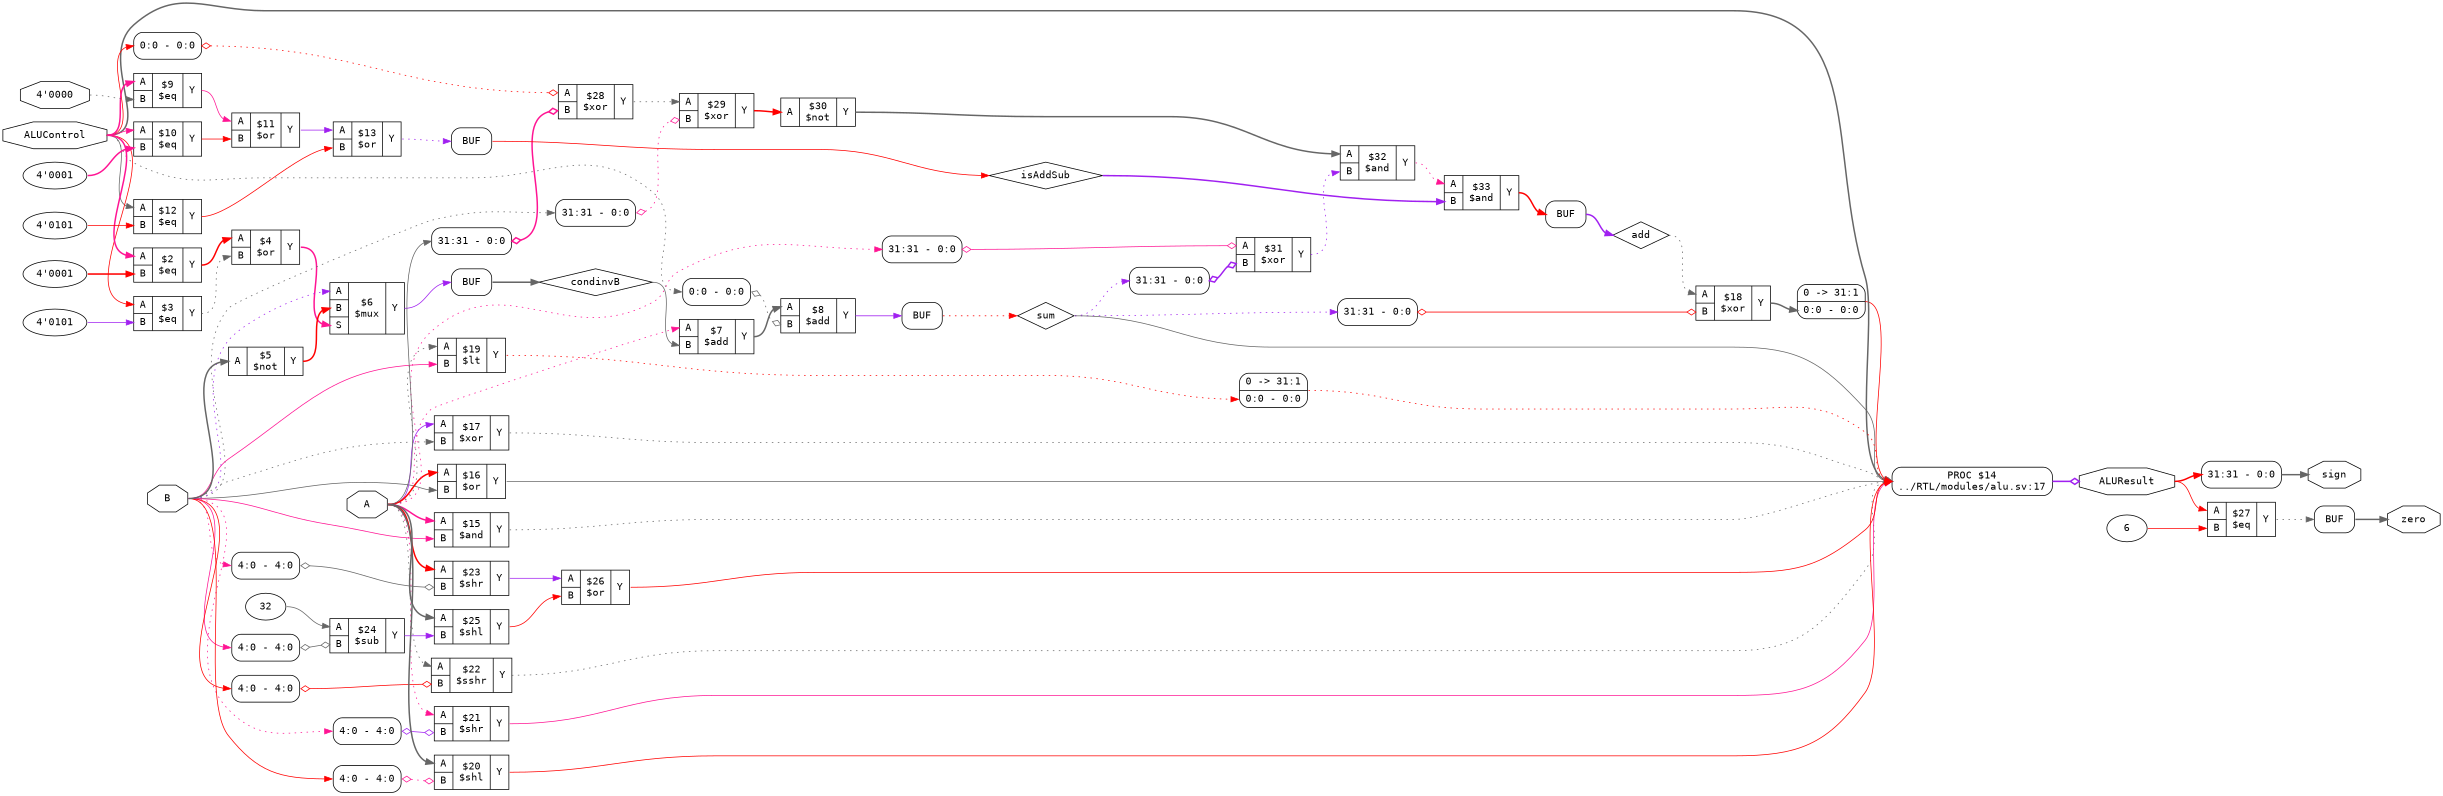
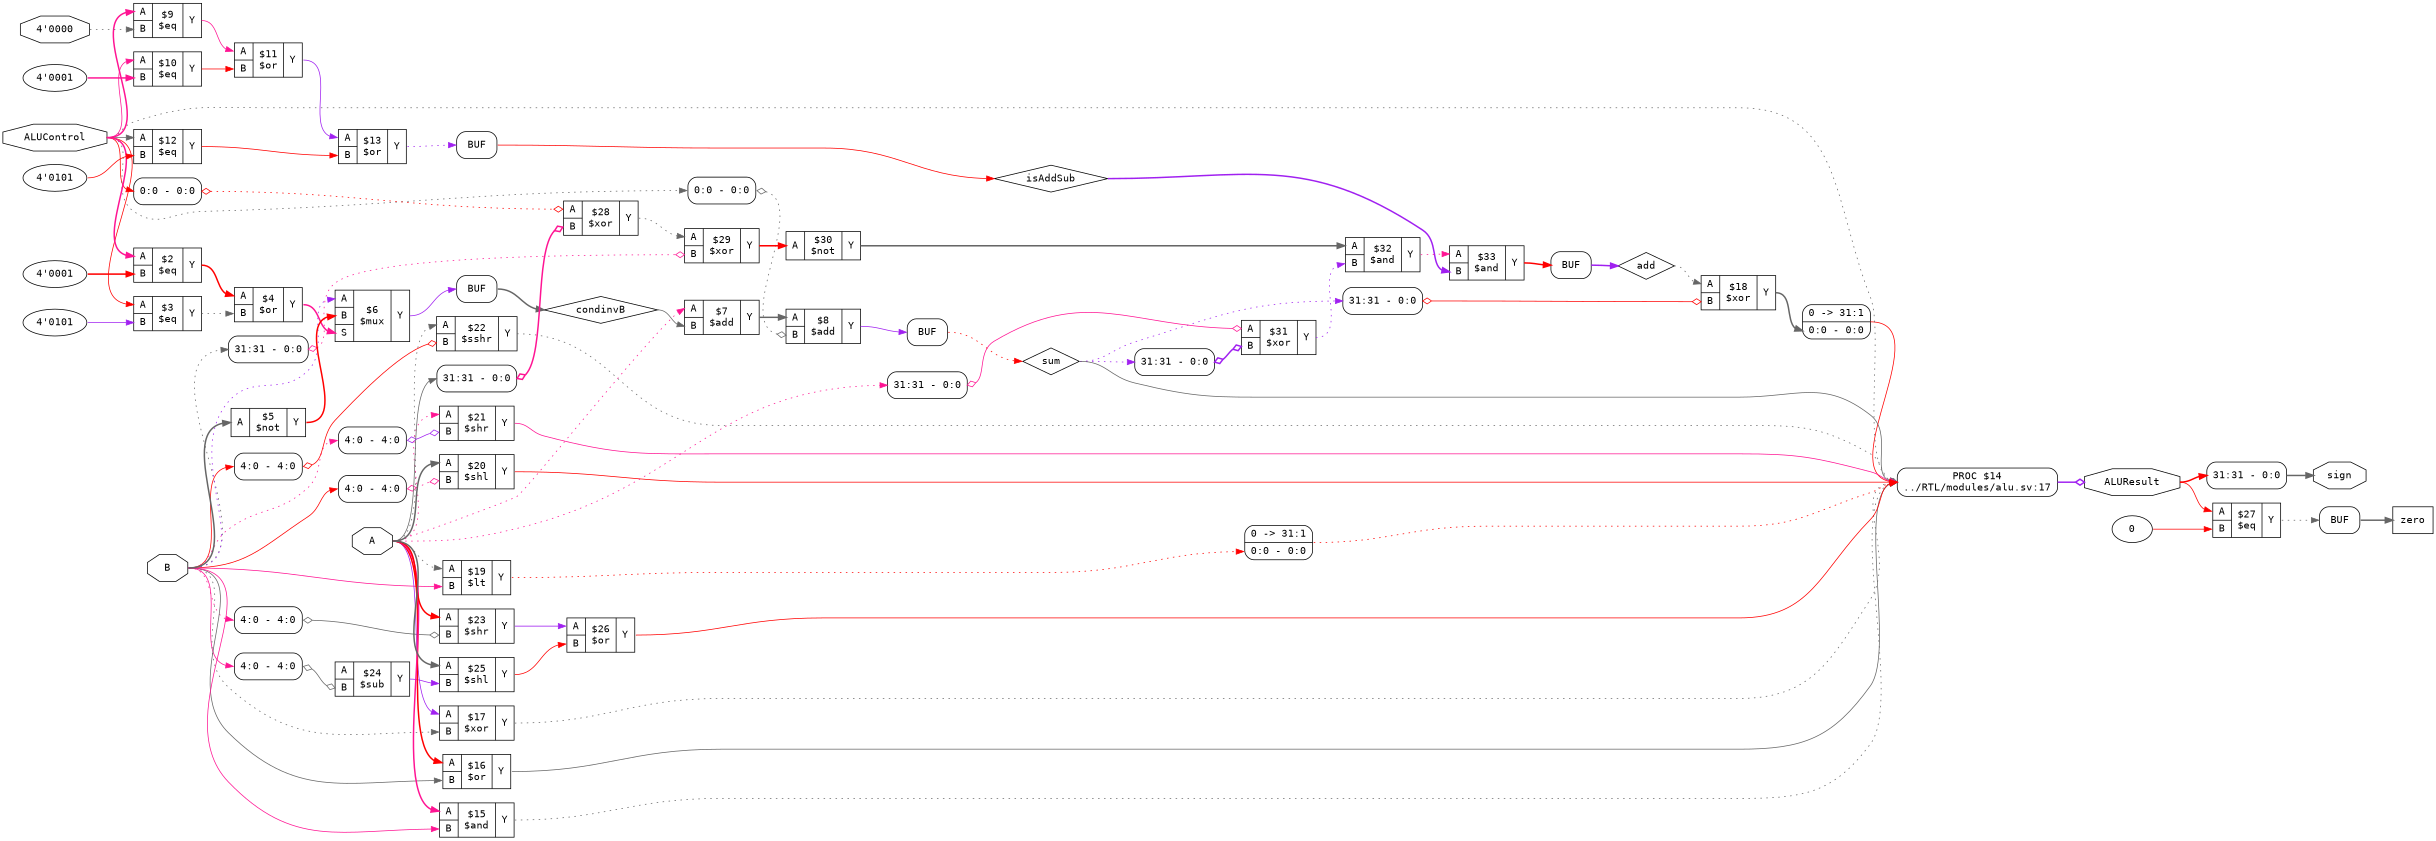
edge "ALUControl" -> "PROC $14 ../RTL/modules/alu.sv:17": style bold -> dotted
node "zero": shape octagon -> box
node "6": label "6" -> "0"
node "32": removed
